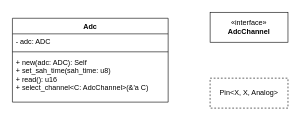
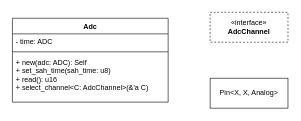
node "«interface» AdcChannel": style solid -> dashed
node "- adc: ADC": label "- adc: ADC" -> "- time: ADC"
node "Pin<X, X, Analog>": style dashed -> solid
